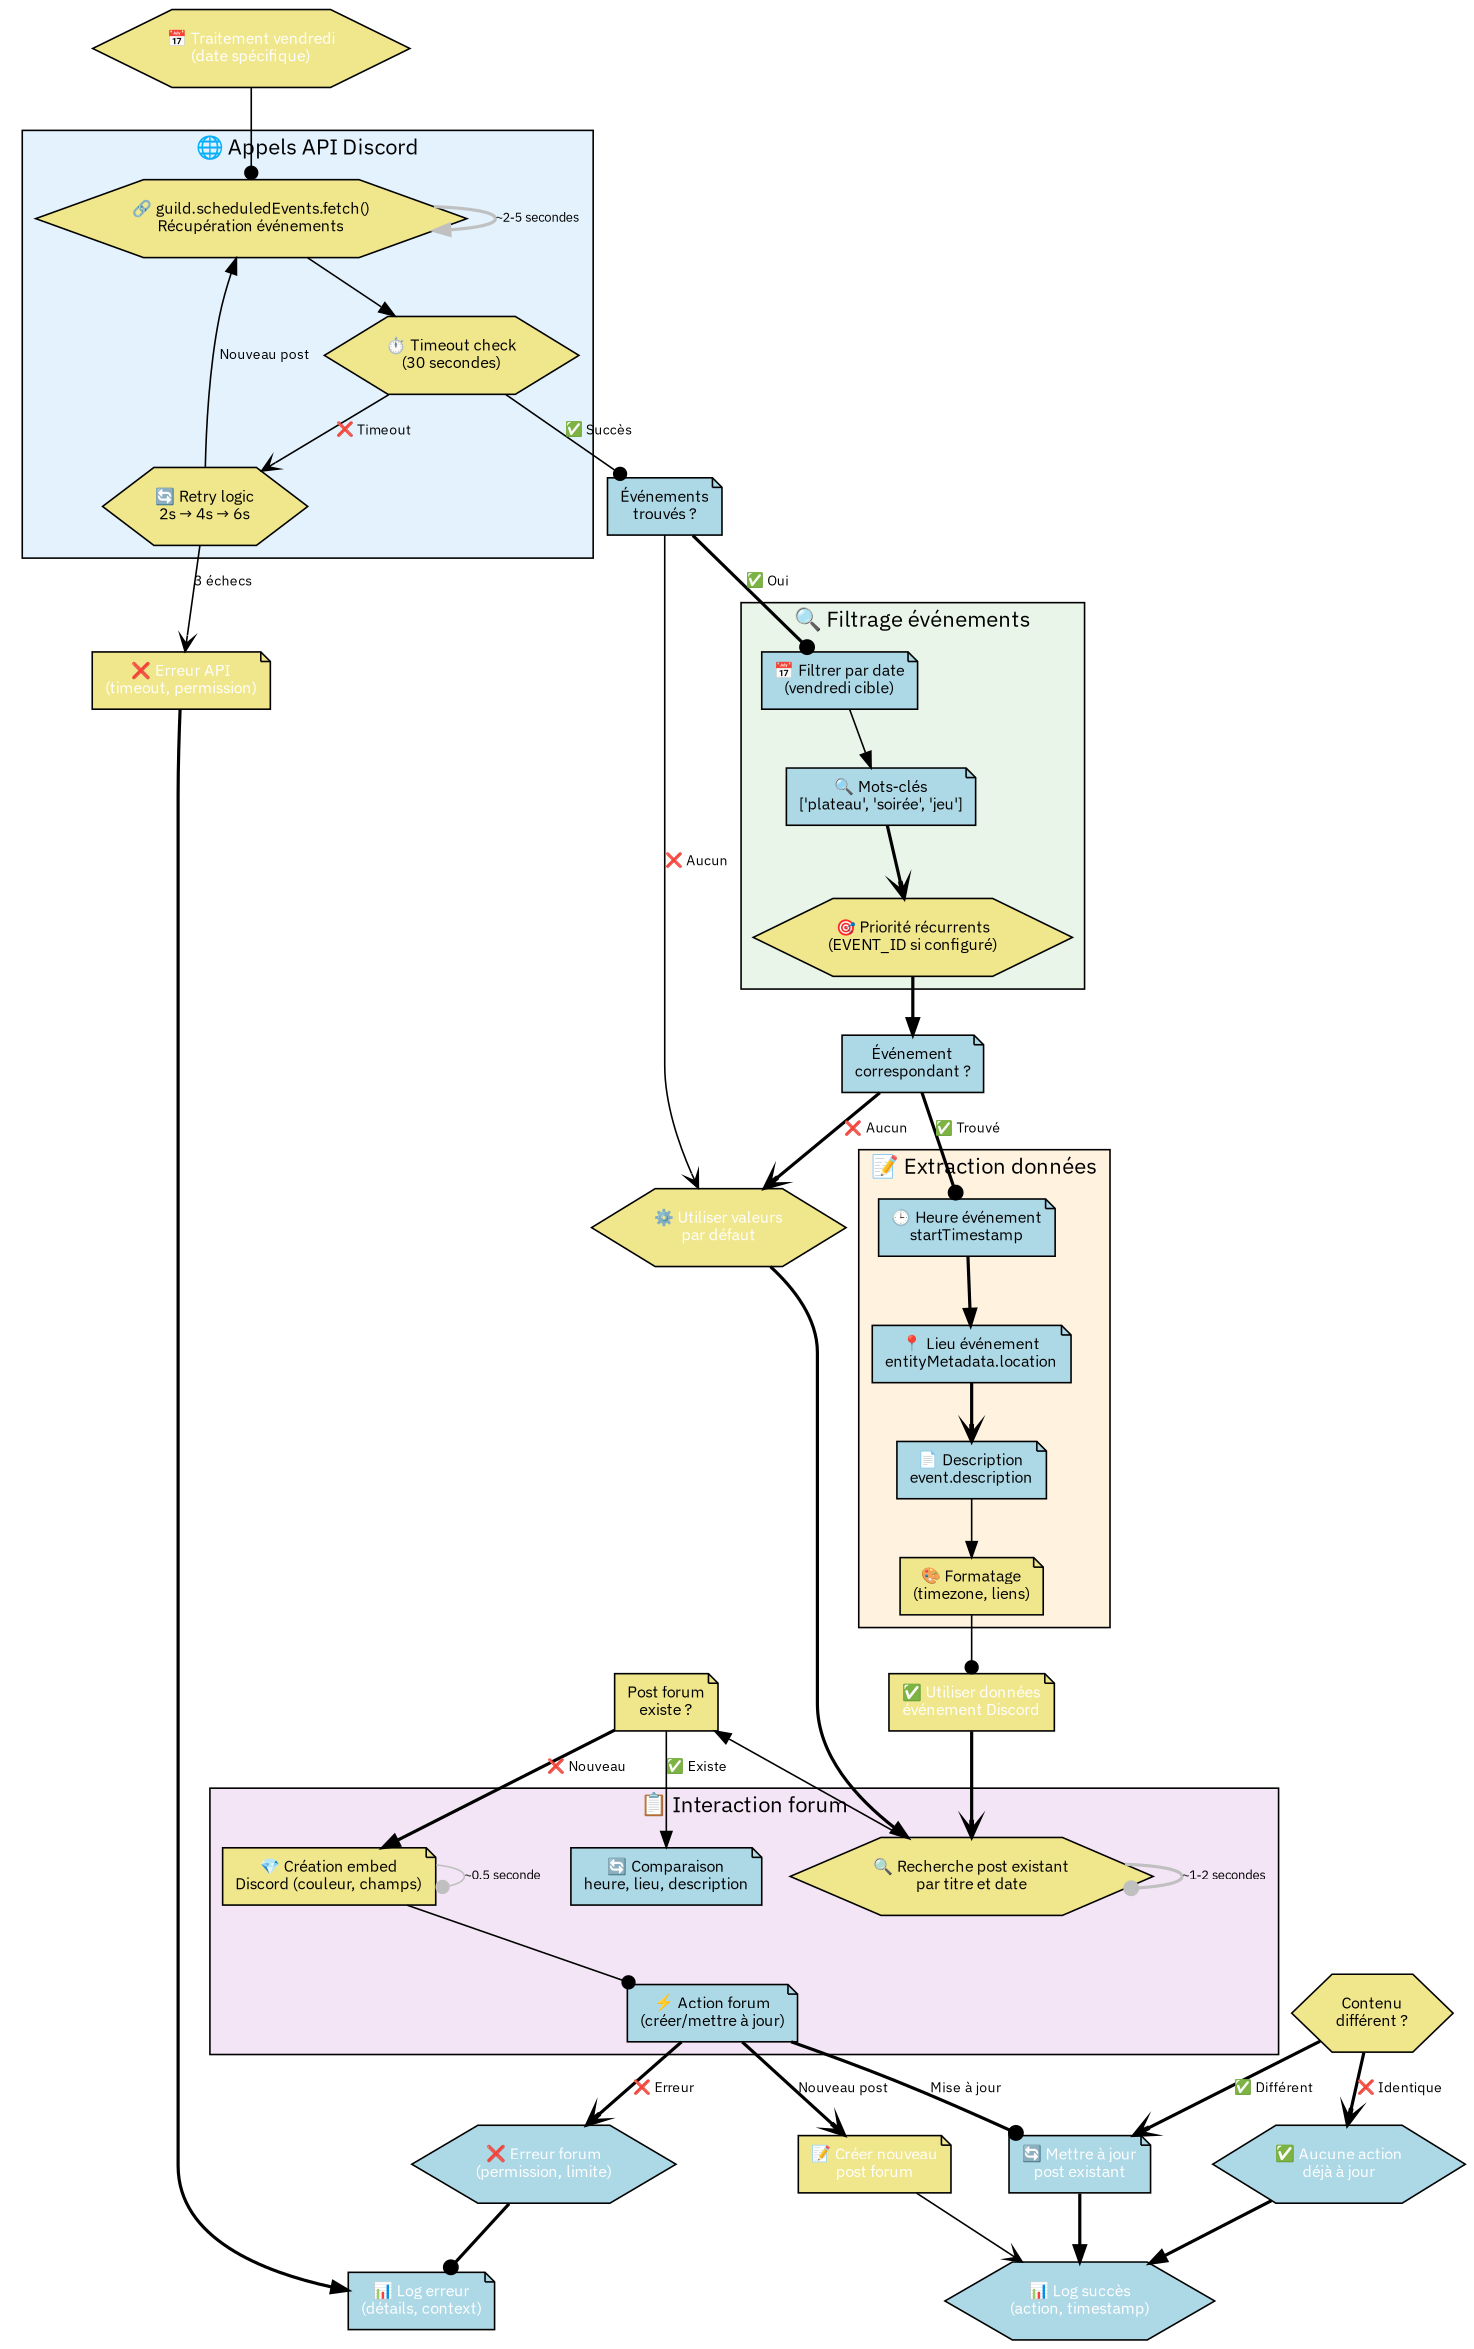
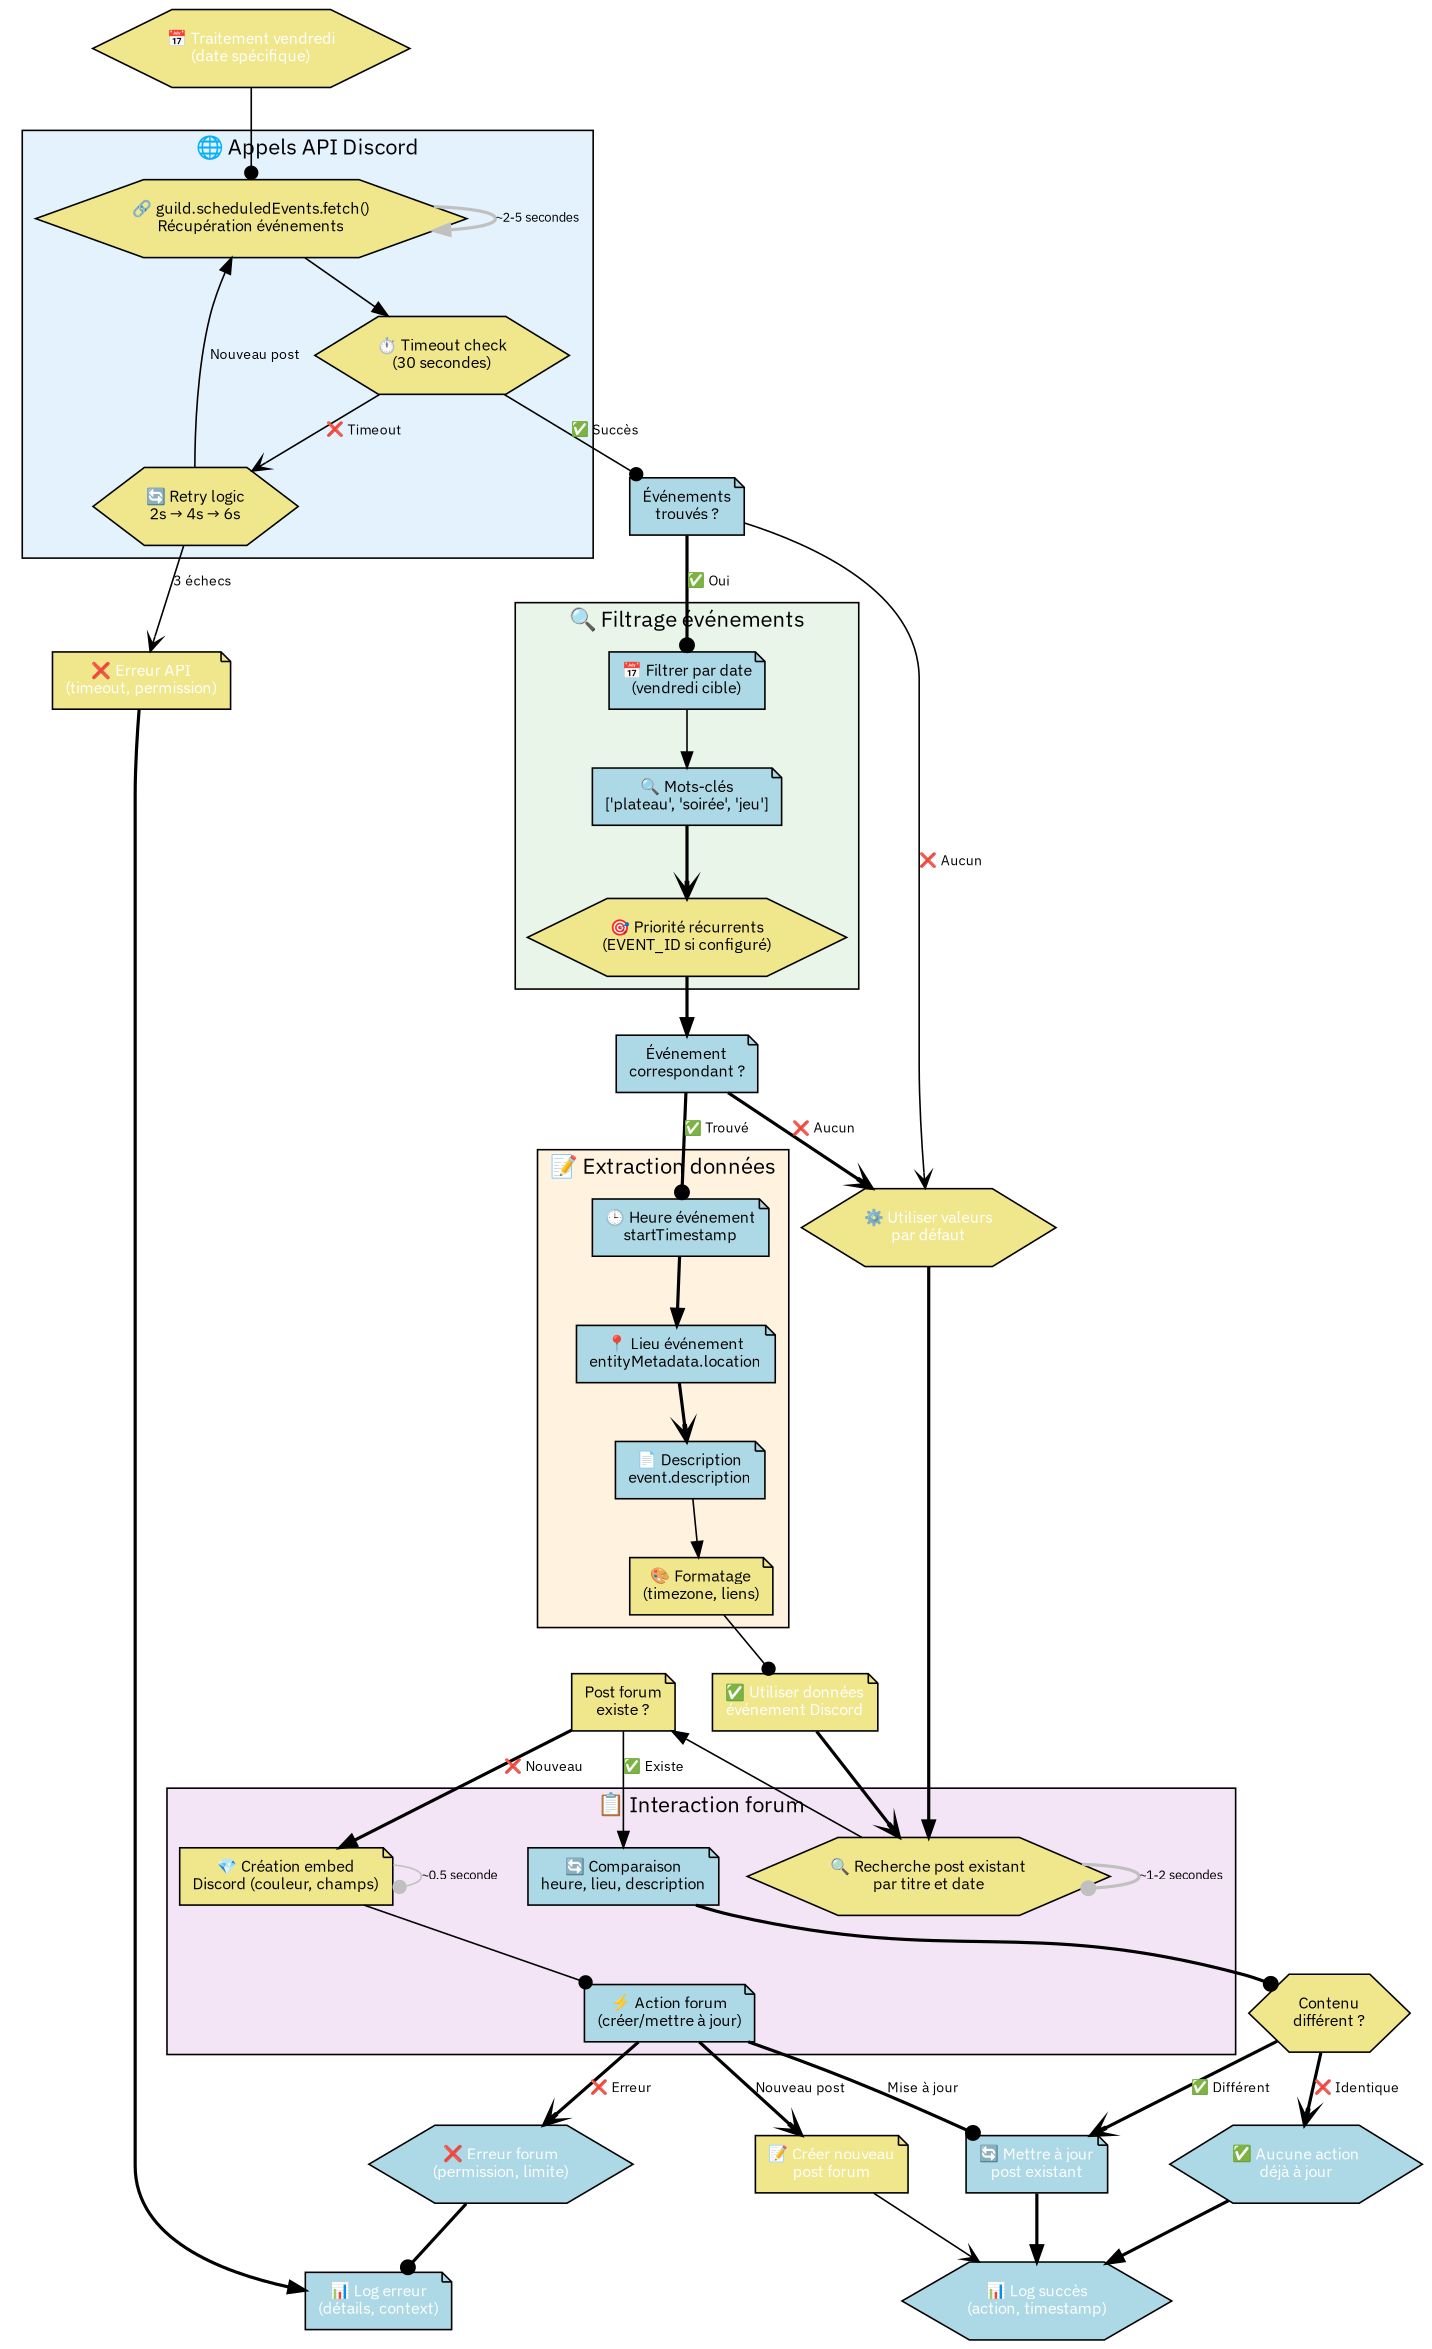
edge "🔄 Comparaison heure, lieu, description" -> "Contenu différent ?": added
